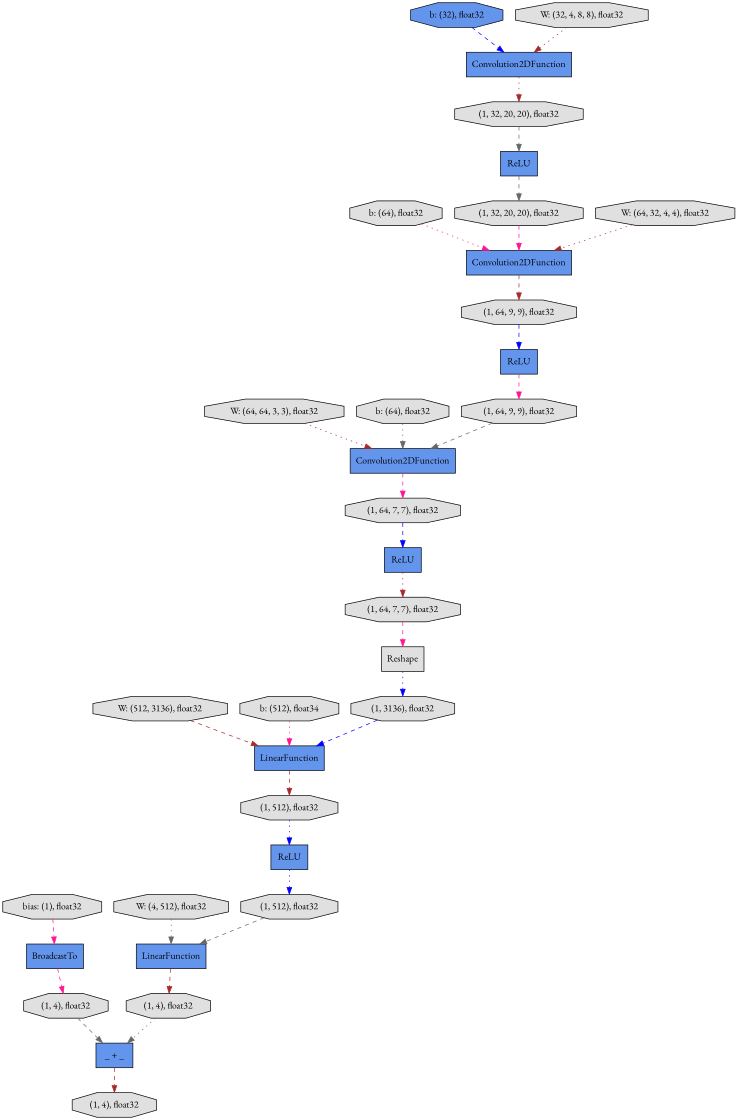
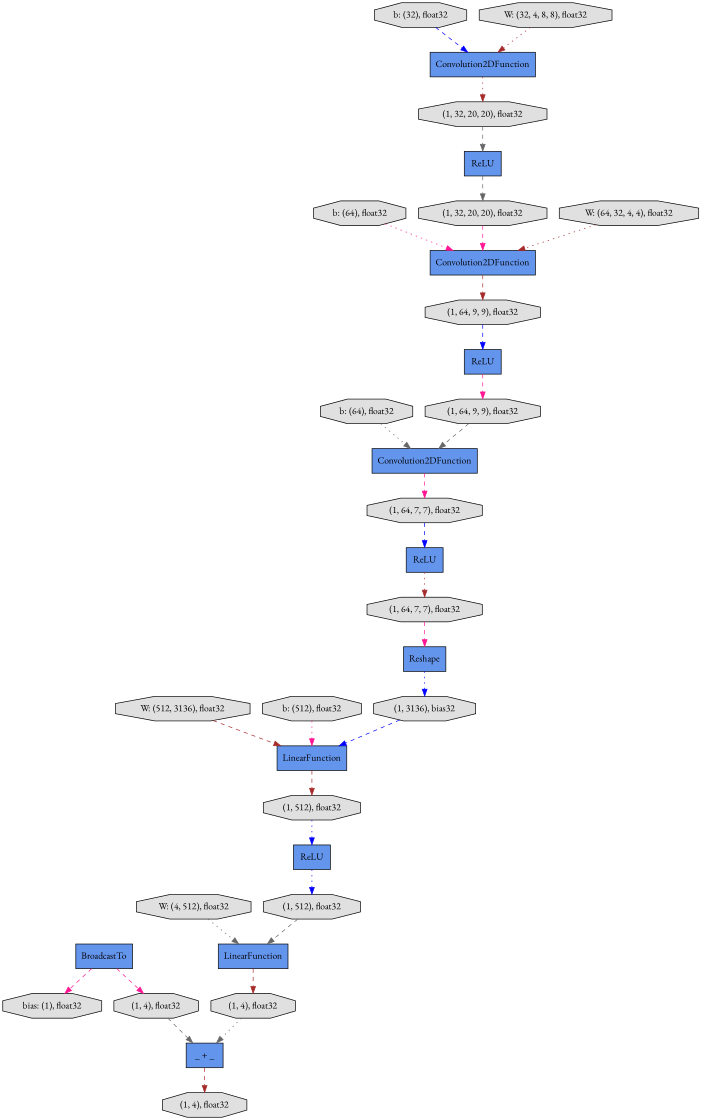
node "b: (32), float32": fillcolor #6495ed -> #e0e0e0
node "W: (64, 64, 3, 3), float32": removed
node "Reshape": fillcolor #e0e0e0 -> #6495ed
node "b: (512), float34": label "b: (512), float34" -> "b: (512), float32"
node "(1, 3136), float32": label "(1, 3136), float32" -> "(1, 3136), bias32"
edge "bias: (1), float32" -> "BroadcastTo": reversed
